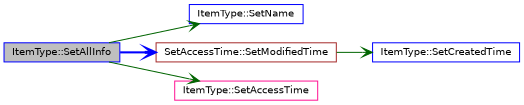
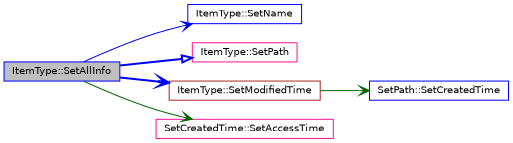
edge "ItemType::SetAllInfo" -> "ItemType::SetName": color darkgreen -> blue
node "ItemType::SetPath": added
node "SetAccessTime::SetModifiedTime": label "SetAccessTime::SetModifiedTime" -> "ItemType::SetModifiedTime"
node "ItemType::SetCreatedTime": label "ItemType::SetCreatedTime" -> "SetPath::SetCreatedTime"
node "ItemType::SetAccessTime": label "ItemType::SetAccessTime" -> "SetCreatedTime::SetAccessTime"
